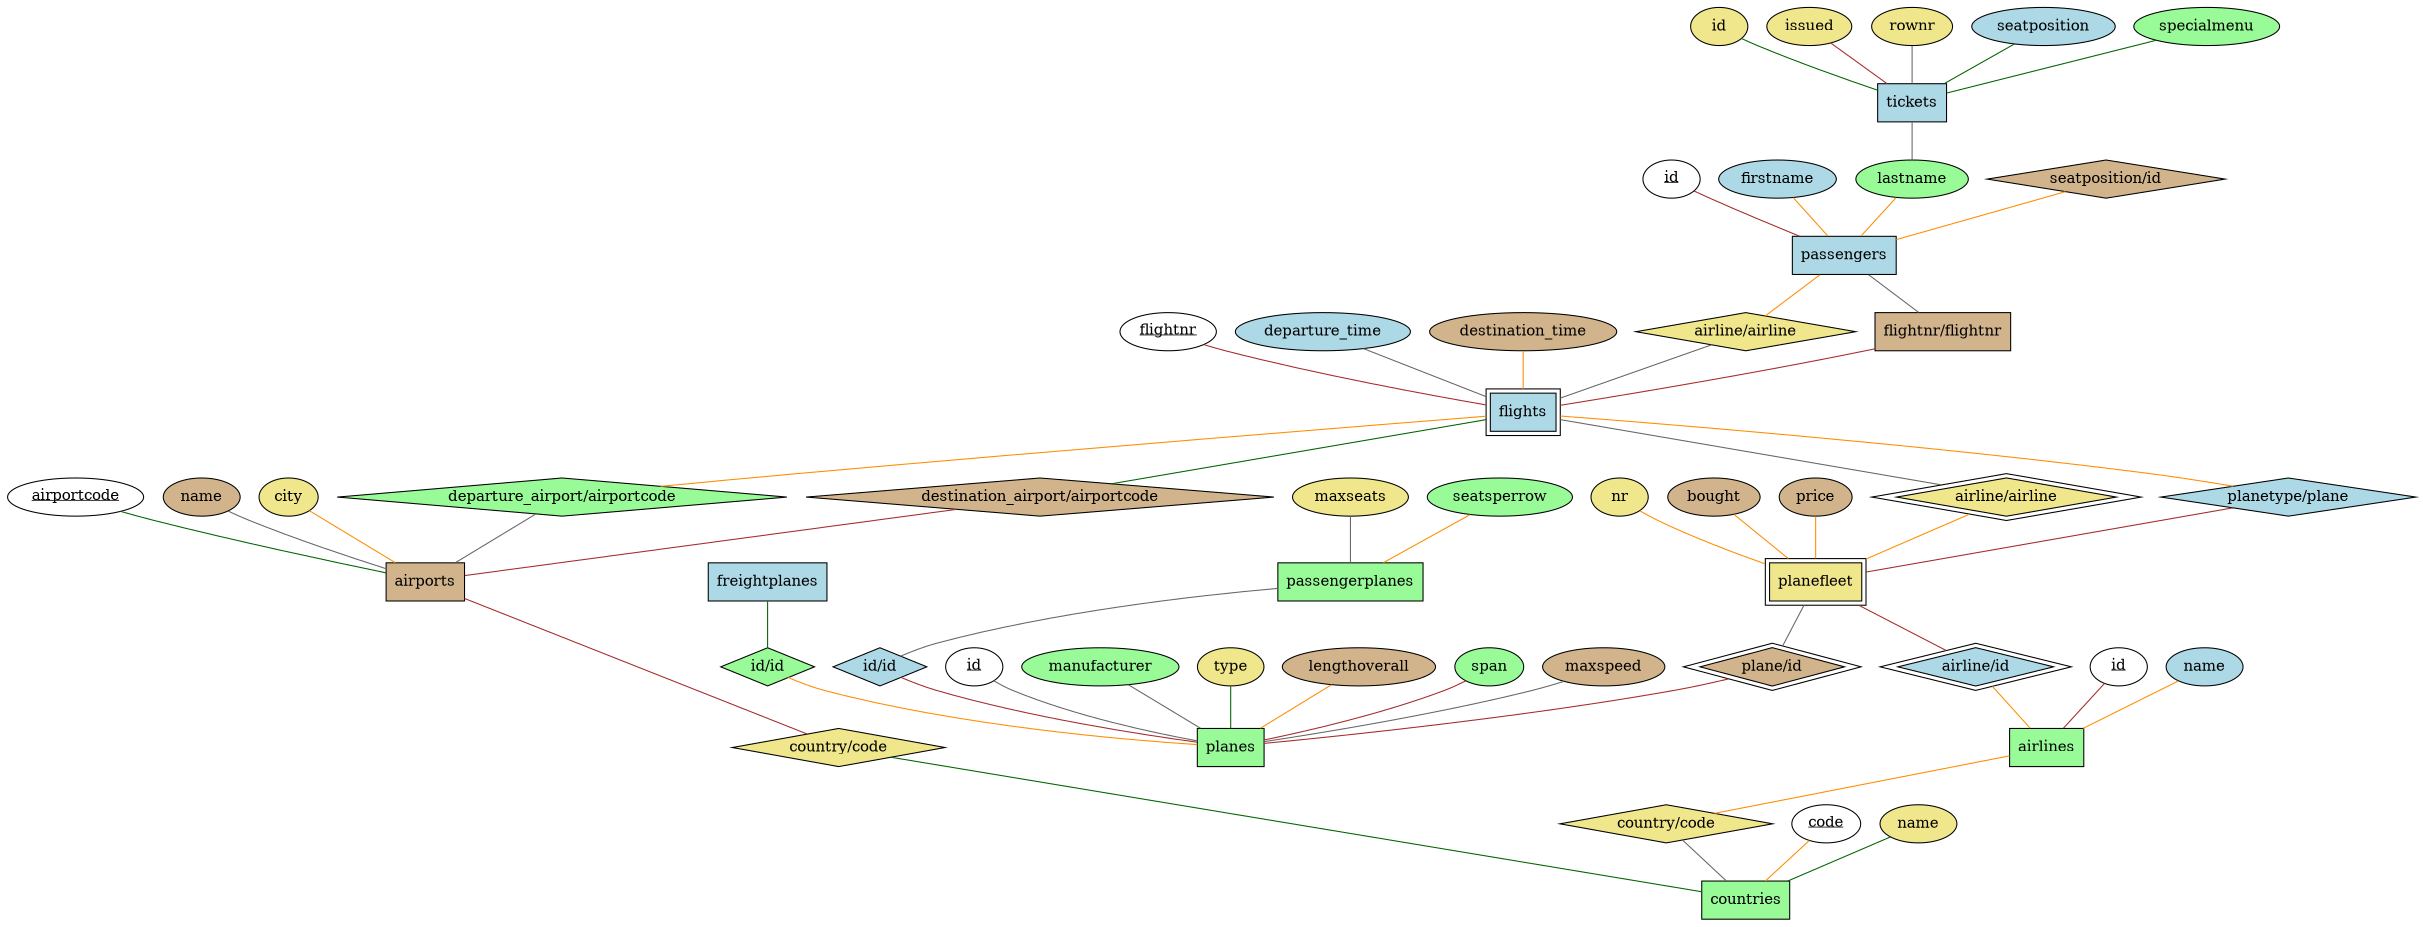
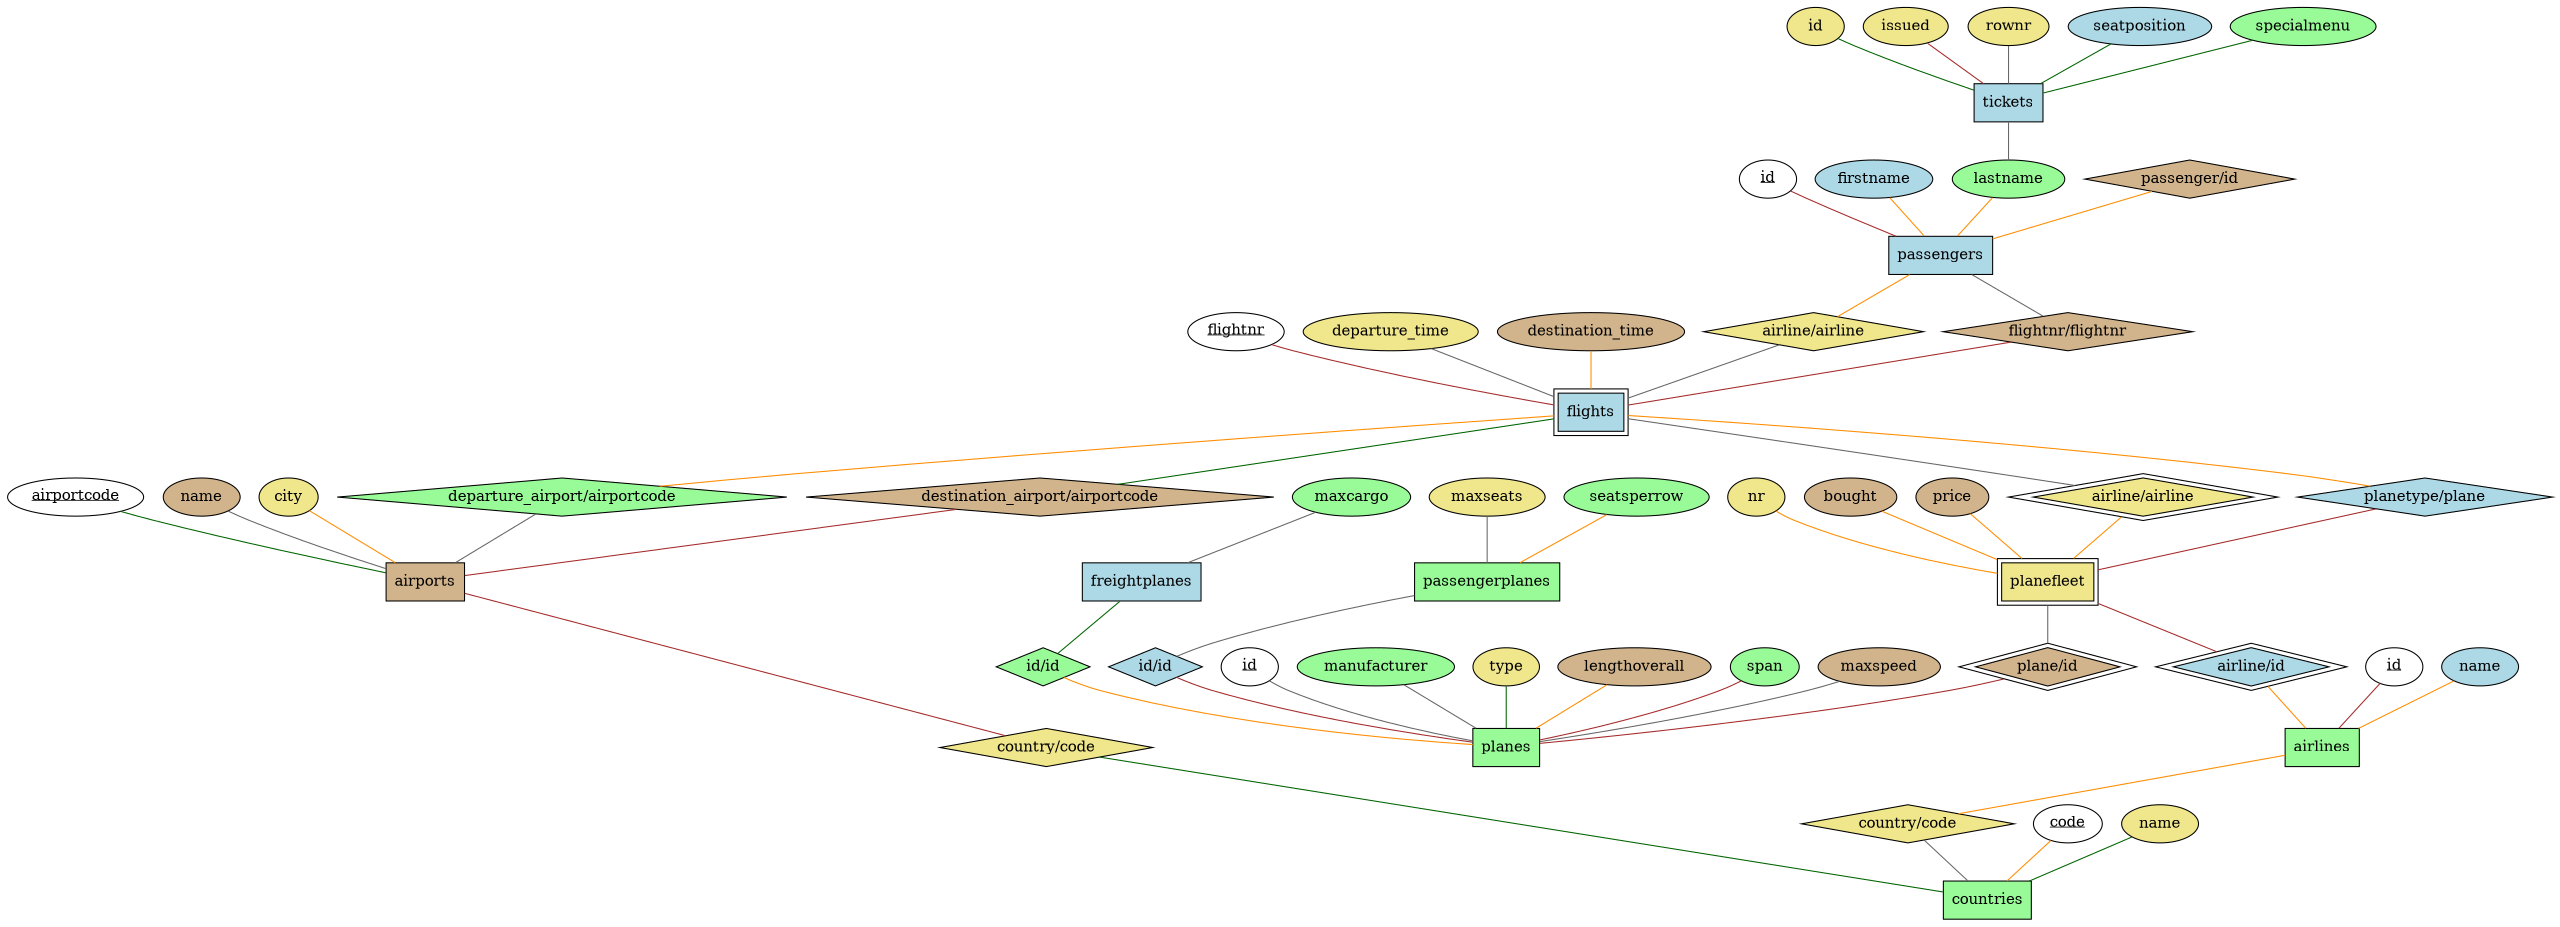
node "seatposition/id": label "seatposition/id" -> "passenger/id"
node "departure_time": fillcolor lightblue -> khaki
node "flightnr/flightnr": shape box -> diamond
node "maxcargo": added
